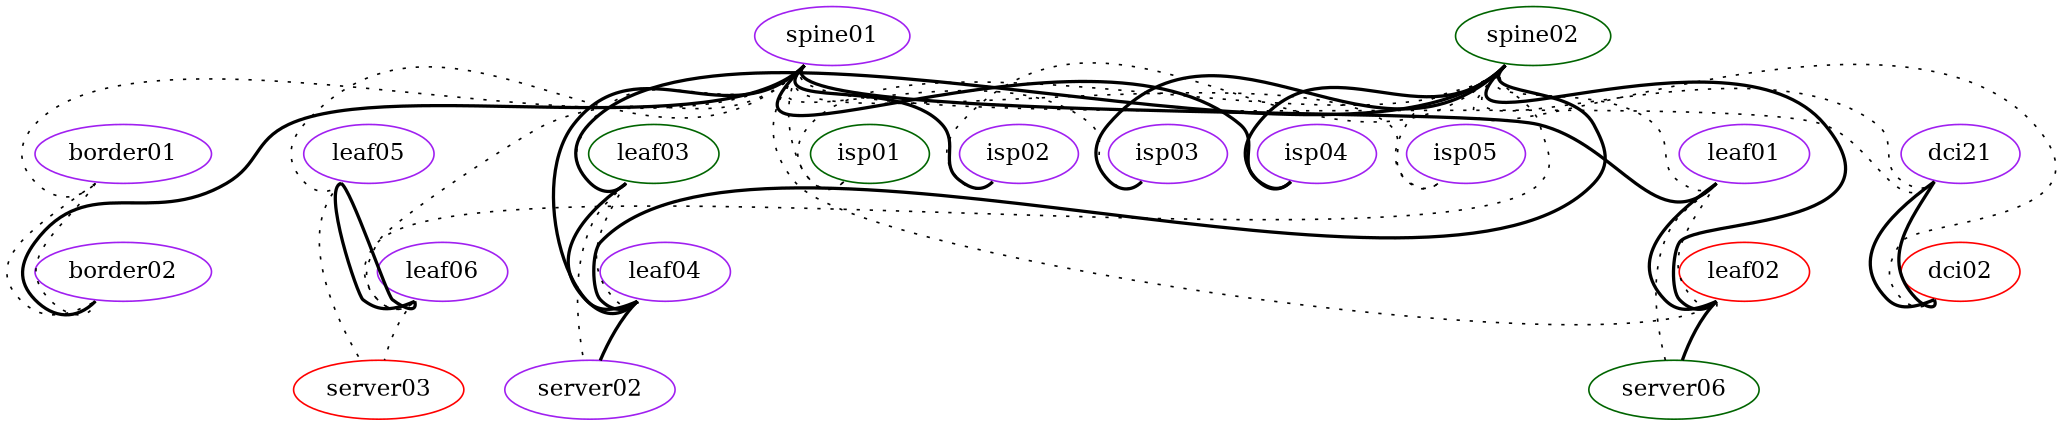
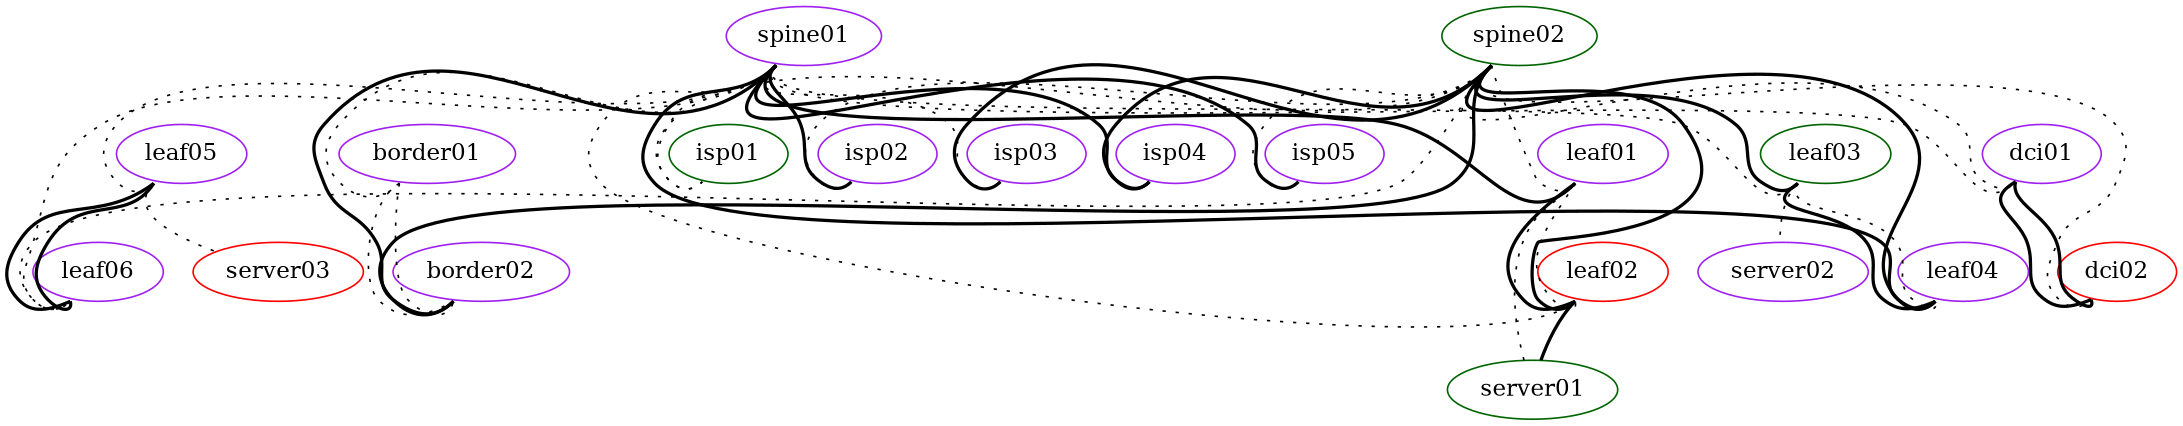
edge "spine01" -- "isp05": style dotted -> bold
node "dci21": label "dci21" -> "dci01"
edge "spine02" -- "border02": added
edge "leaf06" -- "server03": removed
edge "leaf04" -- "server02": removed
node "server06": label "server06" -> "server01"
